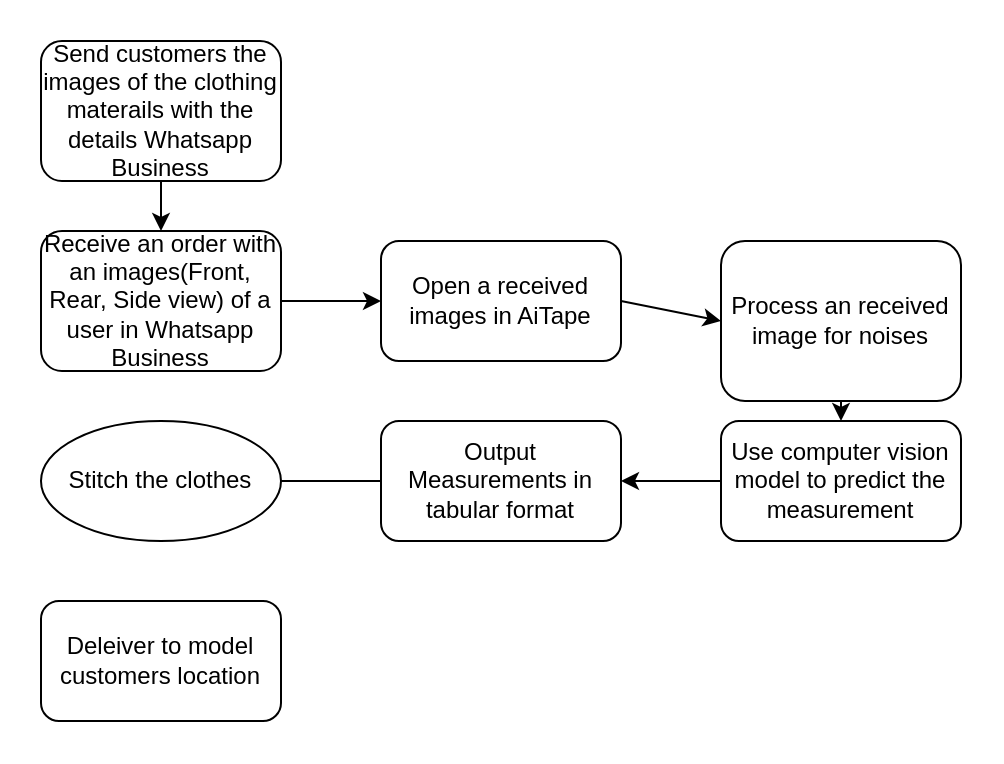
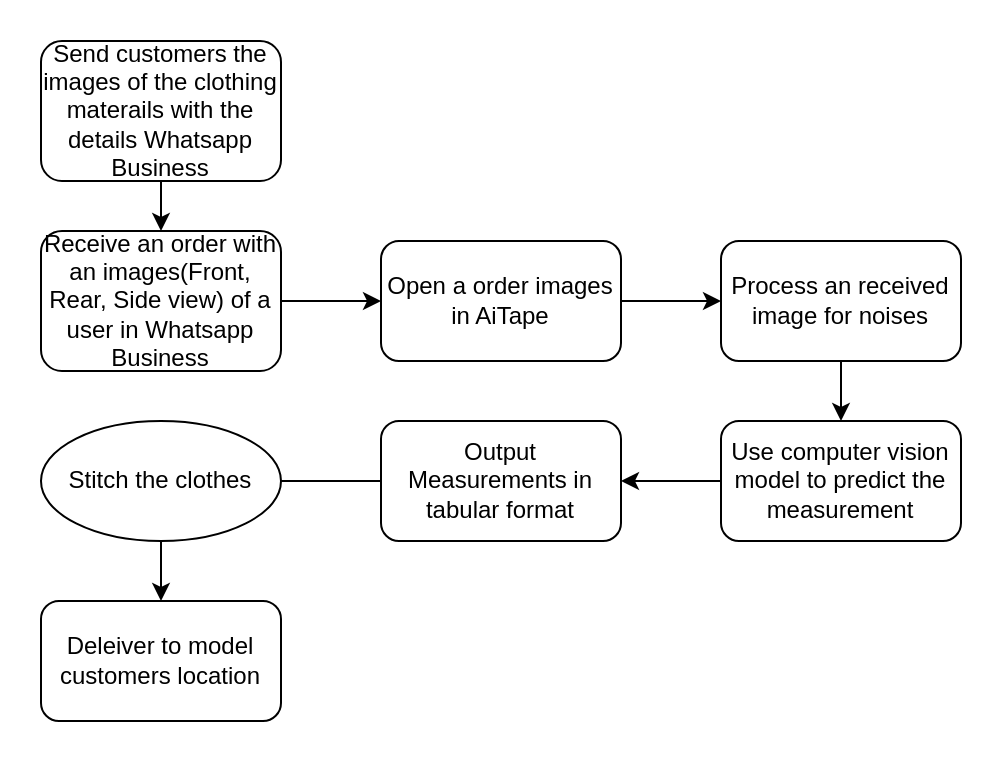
node "Open a received images in AiTape": label "Open a received images in AiTape" -> "Open a order images in AiTape"
node "Process an received image for noises": size 240x160 -> 240x120
edge "Stitch the clothes" -> "Deleiver to model customers location": added
